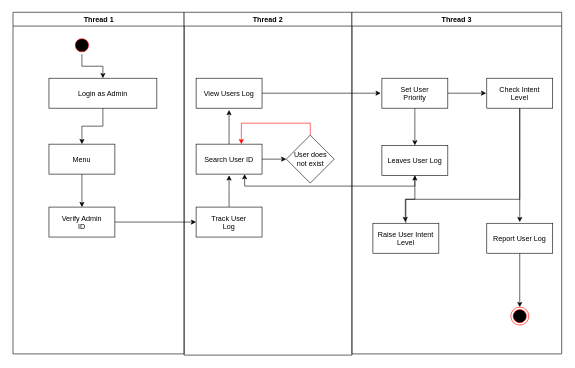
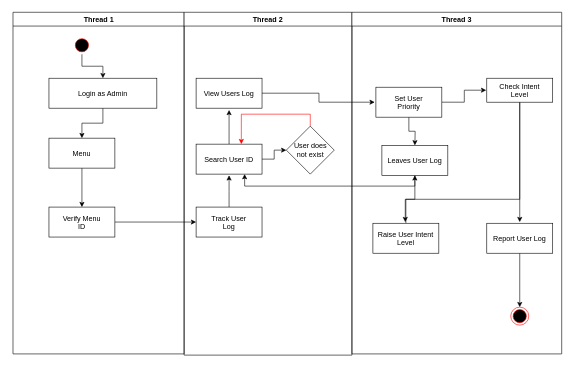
node "Set User Priority": moved (415, 93) -> (409, 102)
node "Check Intent Level": size 66x30 -> 66x24
node "Menu": moved (82, 159) -> (82, 153)
node "User does not exist": moved (310, 159) -> (310, 150)
node "Verify Admin ID": label "Verify Admin ID" -> "Verify Menu ID"
